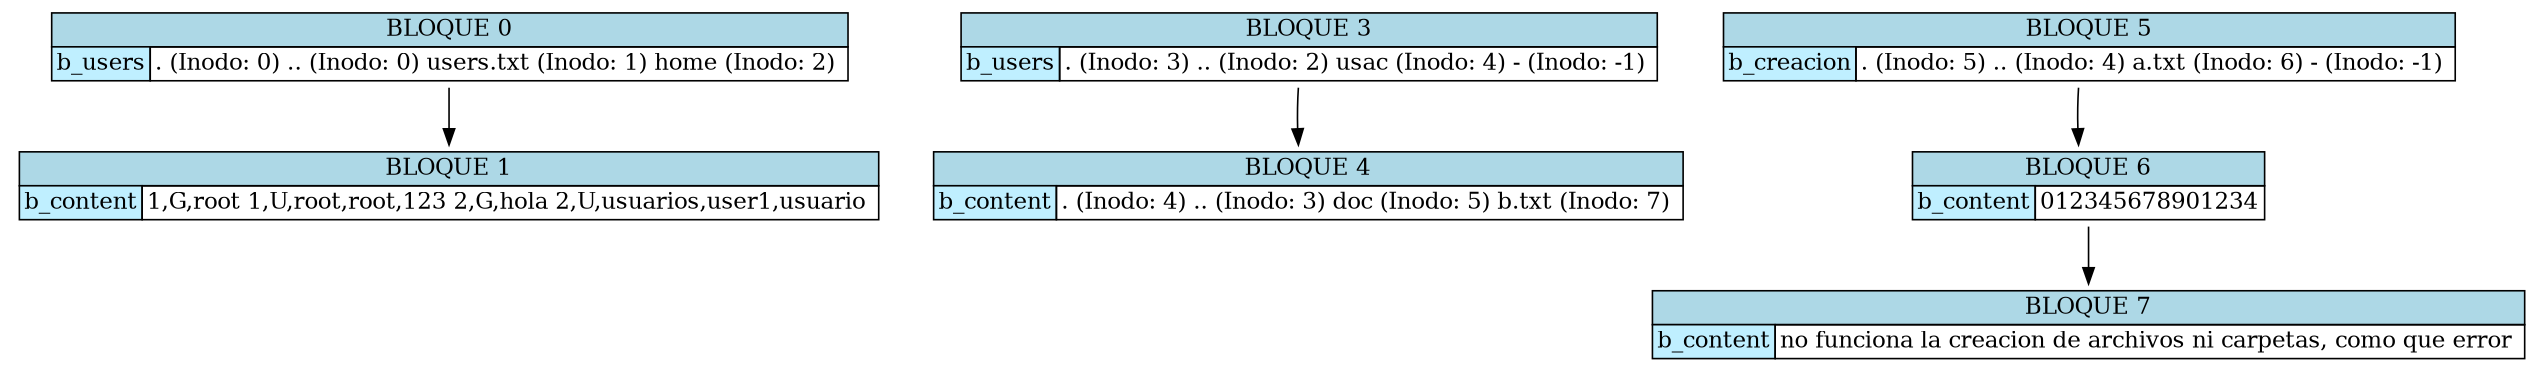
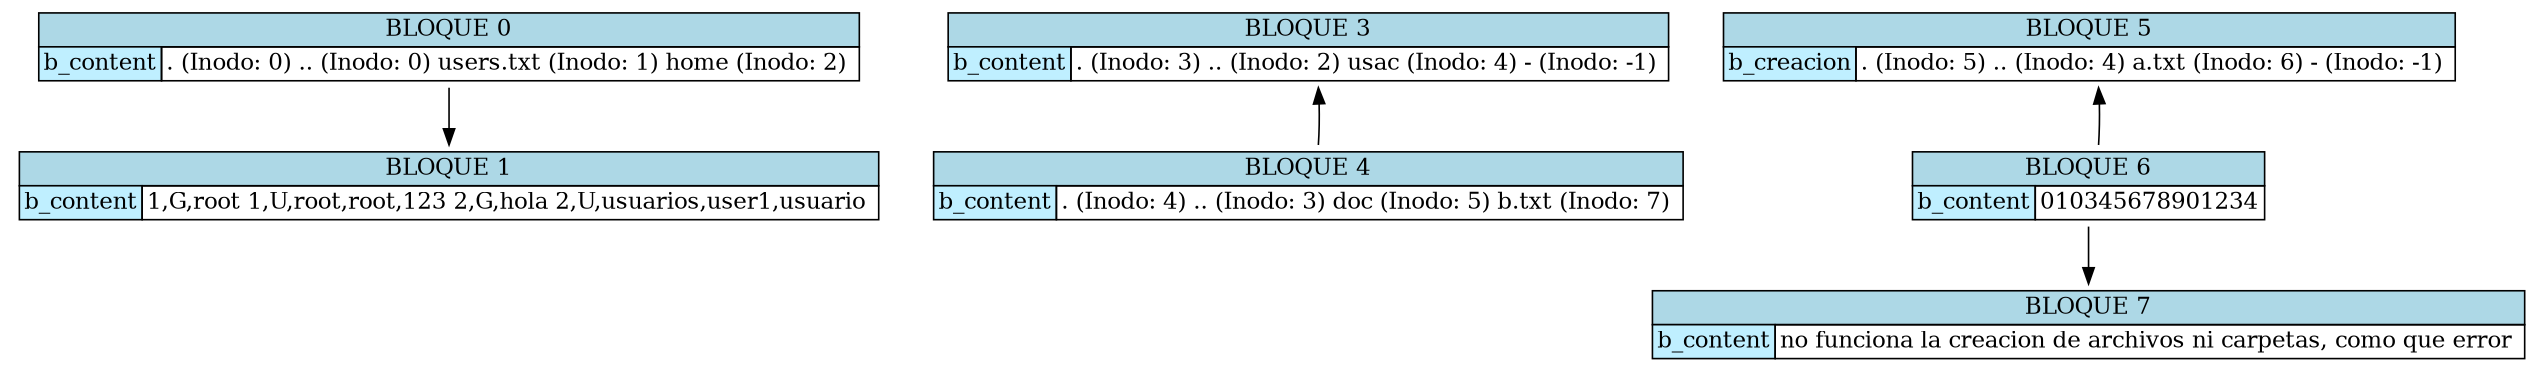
node "BLOQUE 0": text "b_users" -> "b_content"
node "BLOQUE 3": text "b_users" -> "b_content"
edge "BLOQUE 3" -> "BLOQUE 4": reversed
edge "BLOQUE 5" -> "BLOQUE 6": reversed
node "BLOQUE 6": text "012345678901234" -> "010345678901234"
